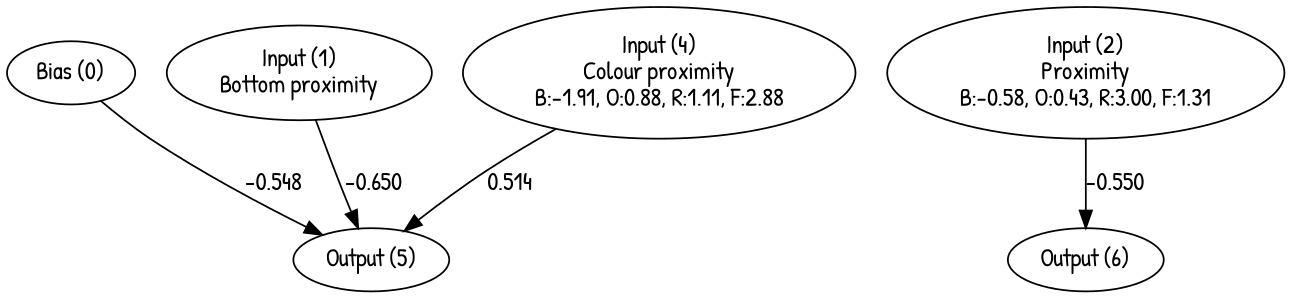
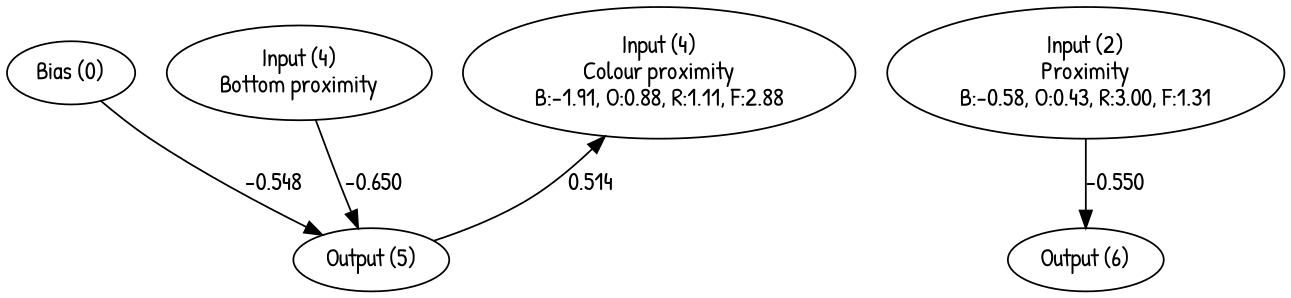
node "Input (1) Bottom proximity": label "Input (1) Bottom proximity" -> "Input (4) Bottom proximity"
edge "Input (4) Colour proximity B:-1.91, O:0.88, R:1.11, F:2.88" -> "Output (5)": reversed
